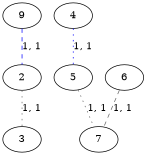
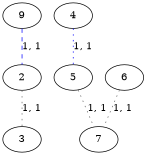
edge "6" -- "7": style dashed -> dotted
